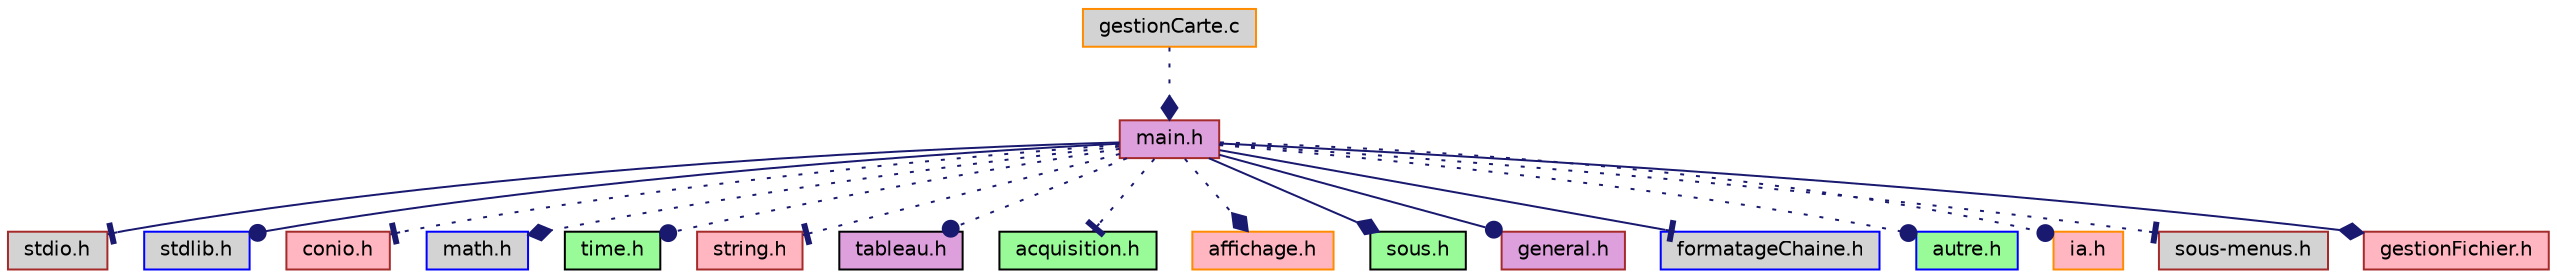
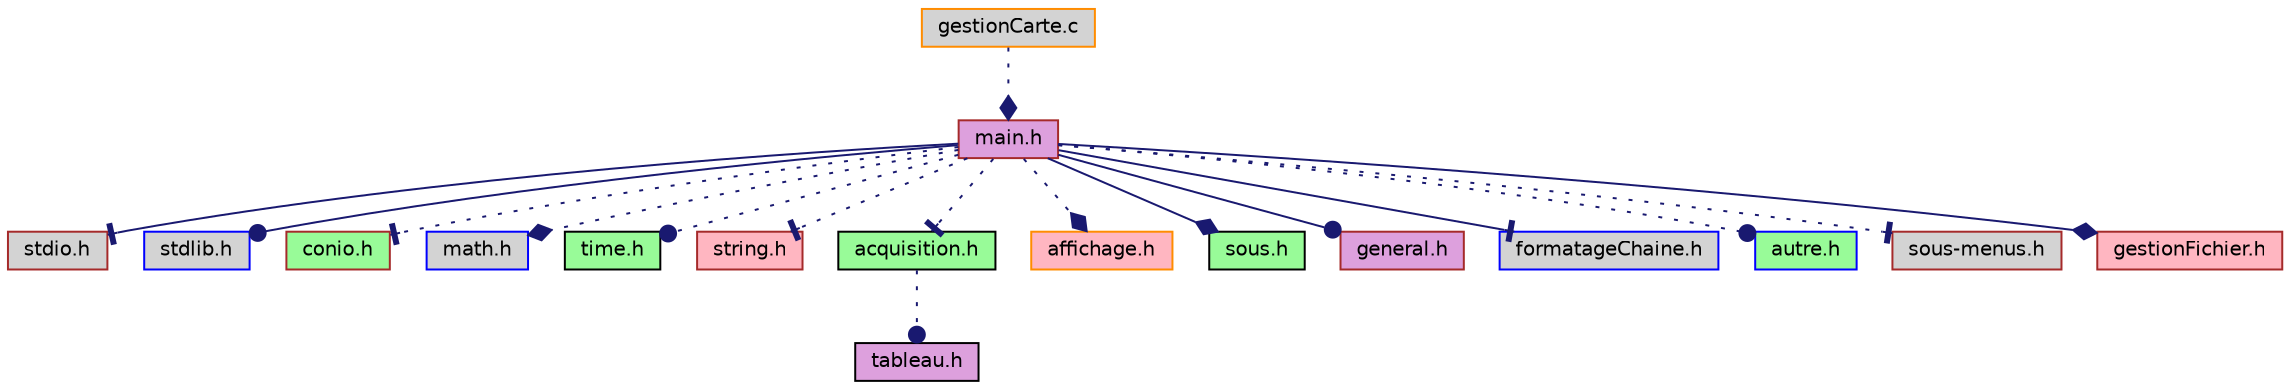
edge "main.h" -> "tableau.h": now "acquisition.h" -> "tableau.h"
node "conio.h": fillcolor lightpink -> palegreen
node "ia.h": removed
